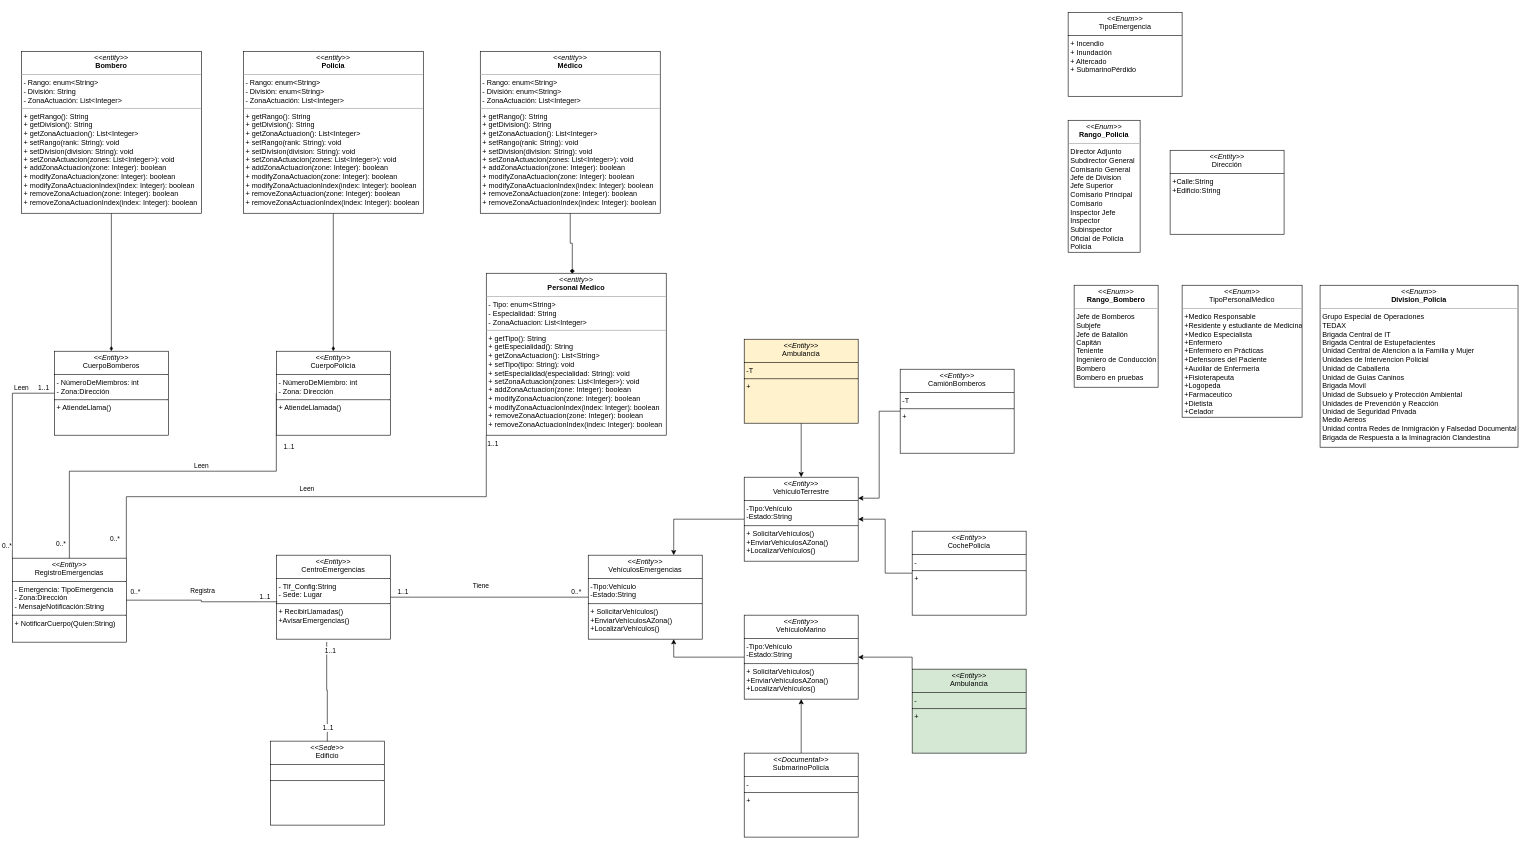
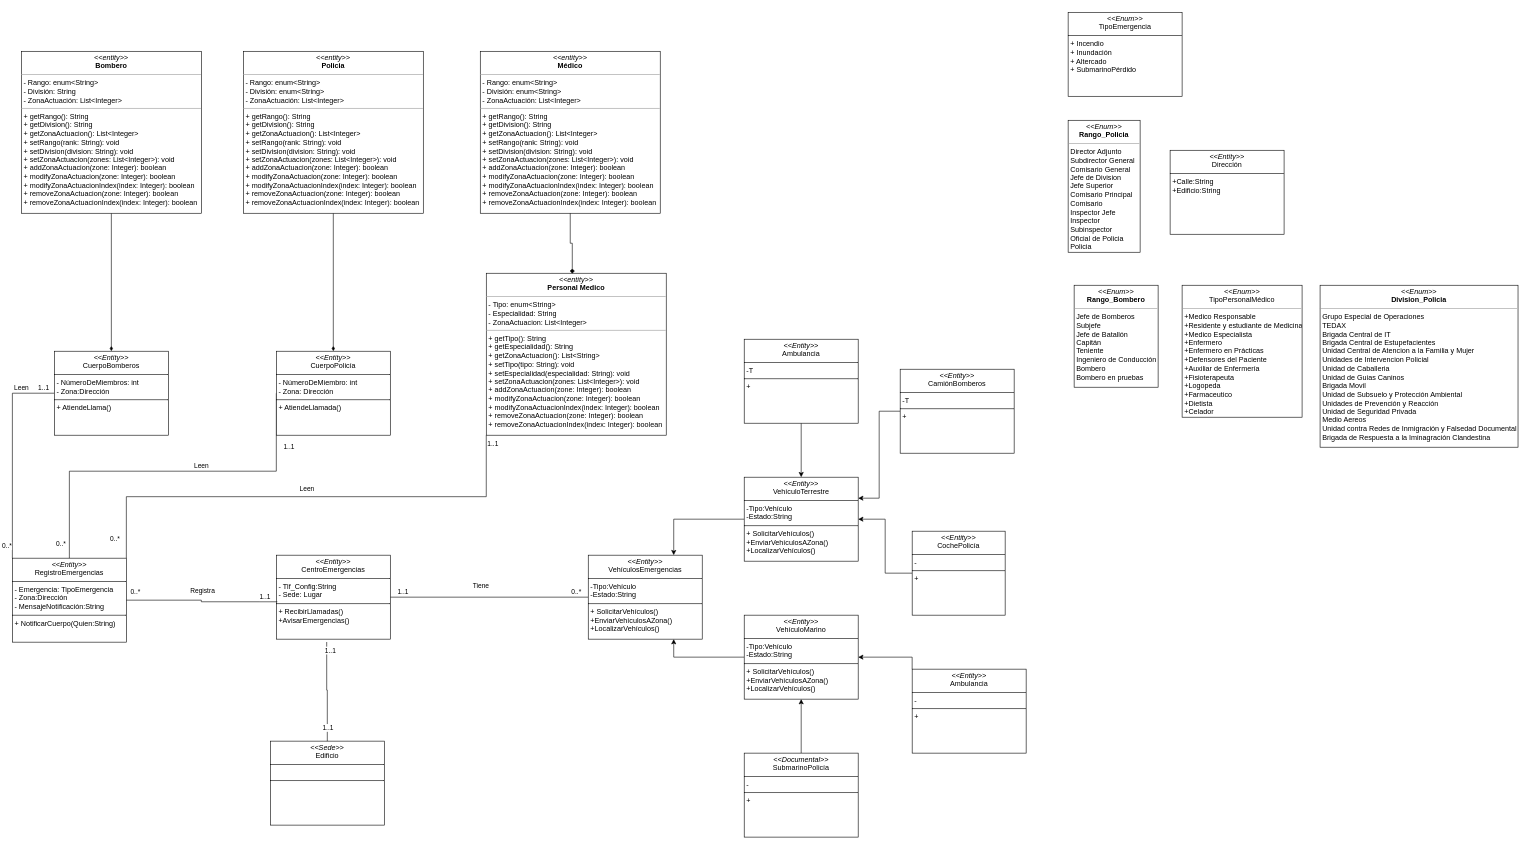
node "<<Entity>> Ambulancia -T +": fillcolor #fff2cc -> #ffffff
node "<<Entity>> CochePolicía - +": size 114x84 -> 93x84
node "<<Entity>> Ambulancia - +": fillcolor #d5e8d4 -> #ffffff
